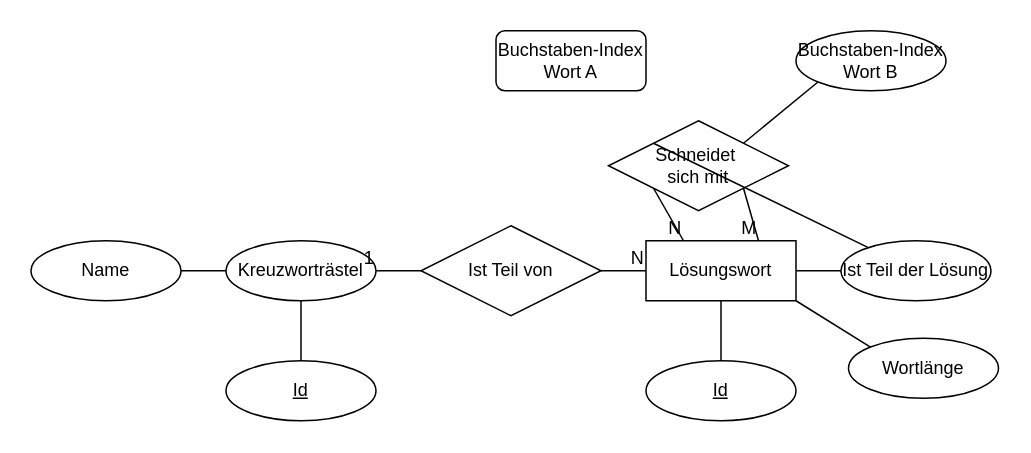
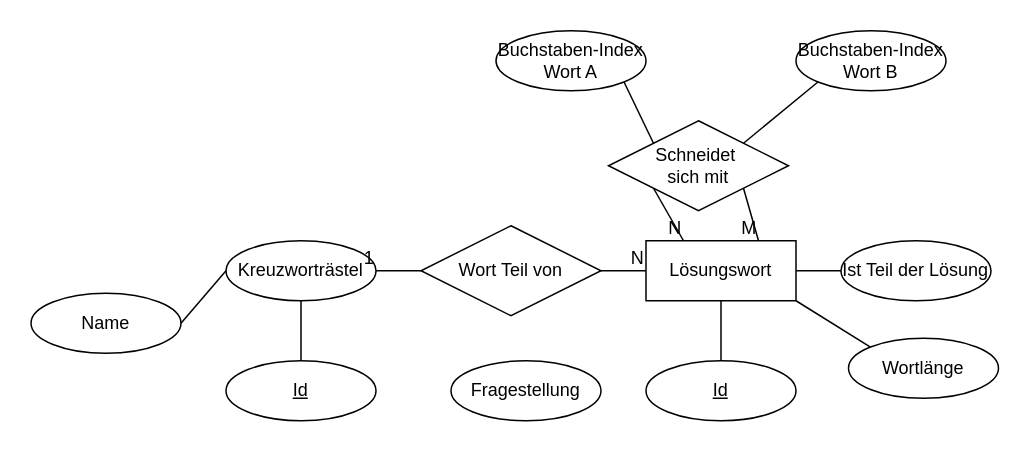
node "Buchstaben-Index Wort A": shape rounded rectangle -> ellipse
edge "Schneidet sich mit" -- "Ist Teil der Lösung": now "Schneidet sich mit" -- "Buchstaben-Index Wort A"
node "Name": moved (106, 271) -> (106, 323)
node "Ist Teil von": label "Ist Teil von" -> "Wort Teil von"
node "Fragestellung": added
